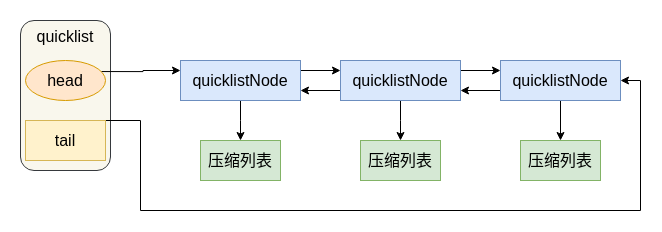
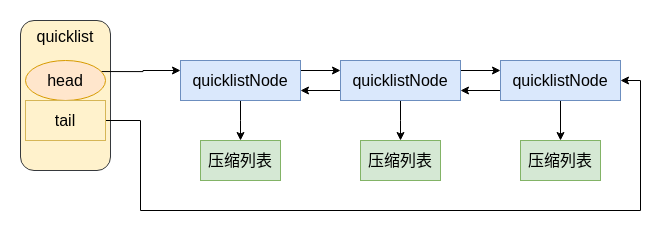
node "quicklist": fillcolor #f9f7ed -> #fff2cc
node "tail": moved (66, 141) -> (66, 121)
